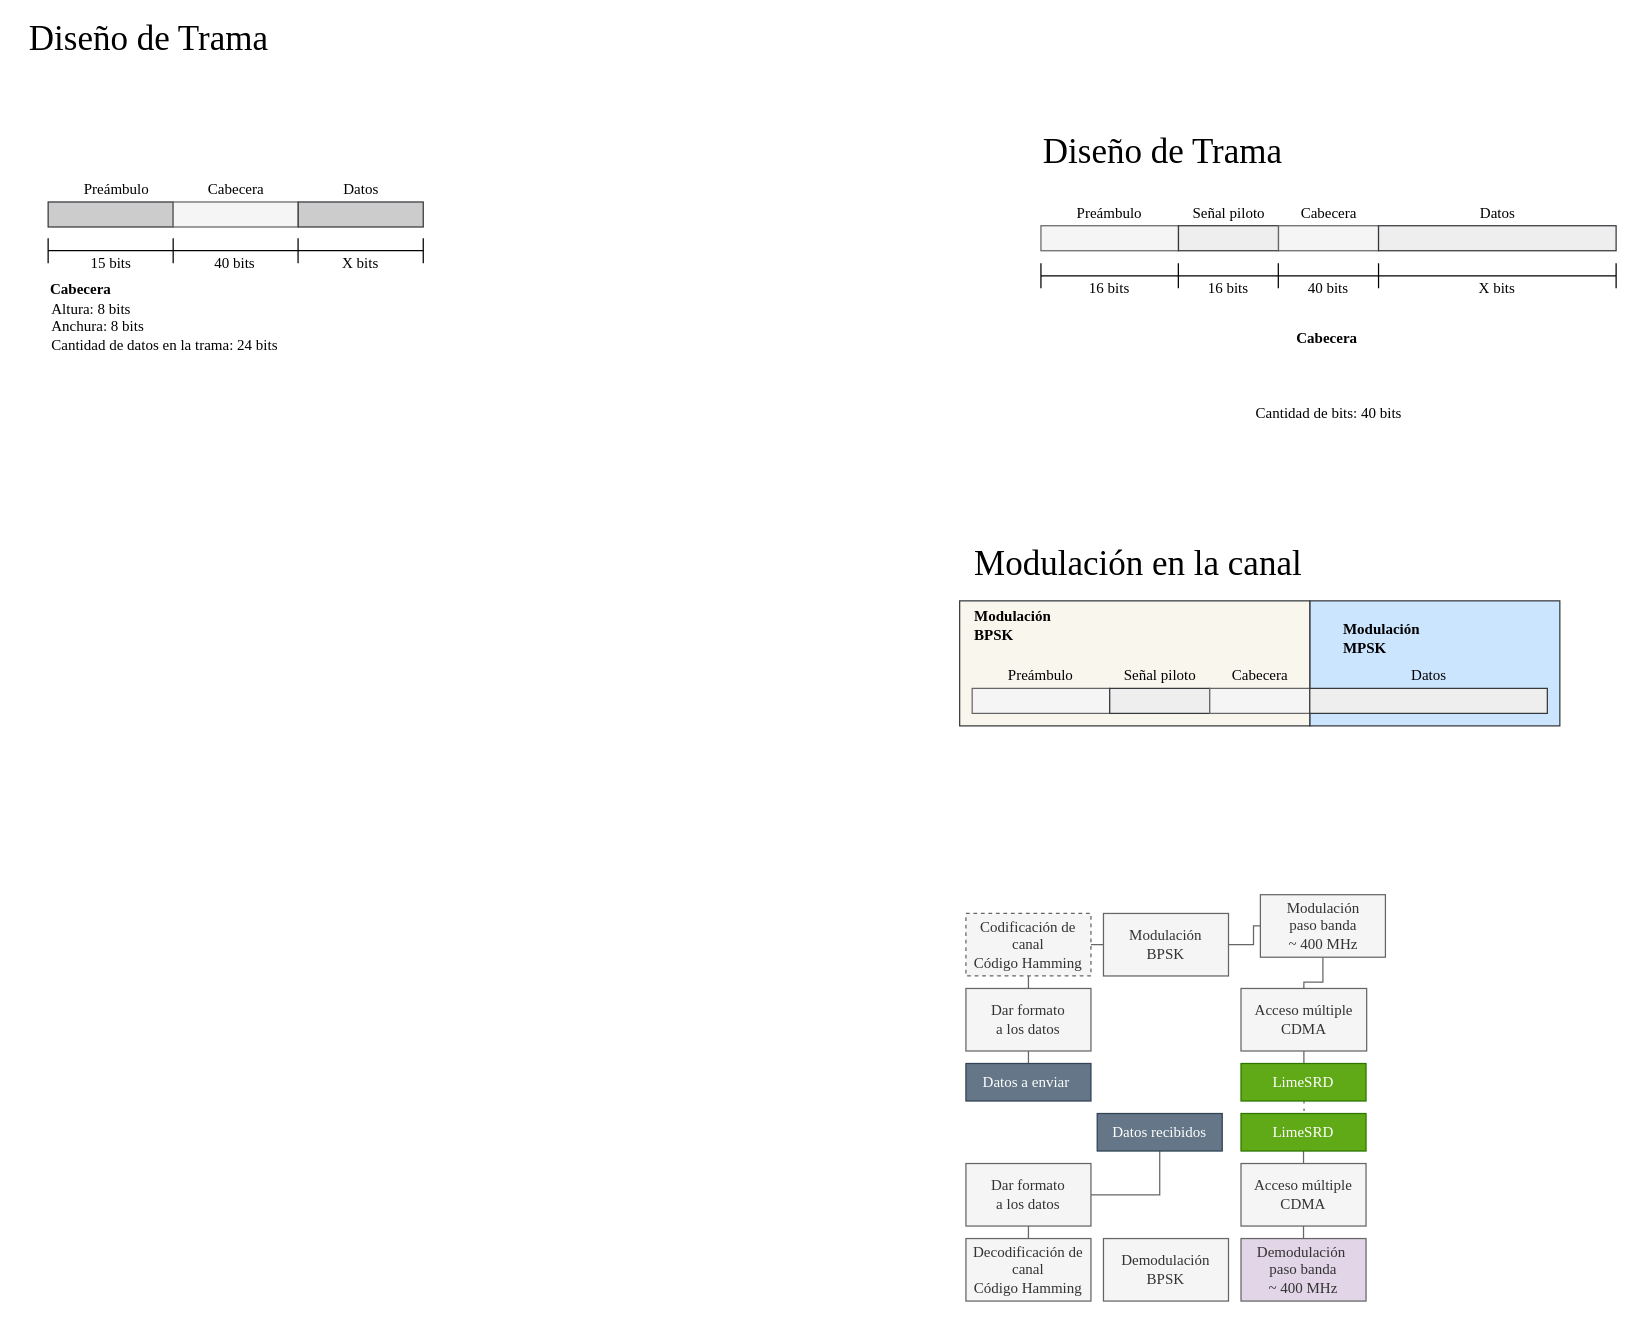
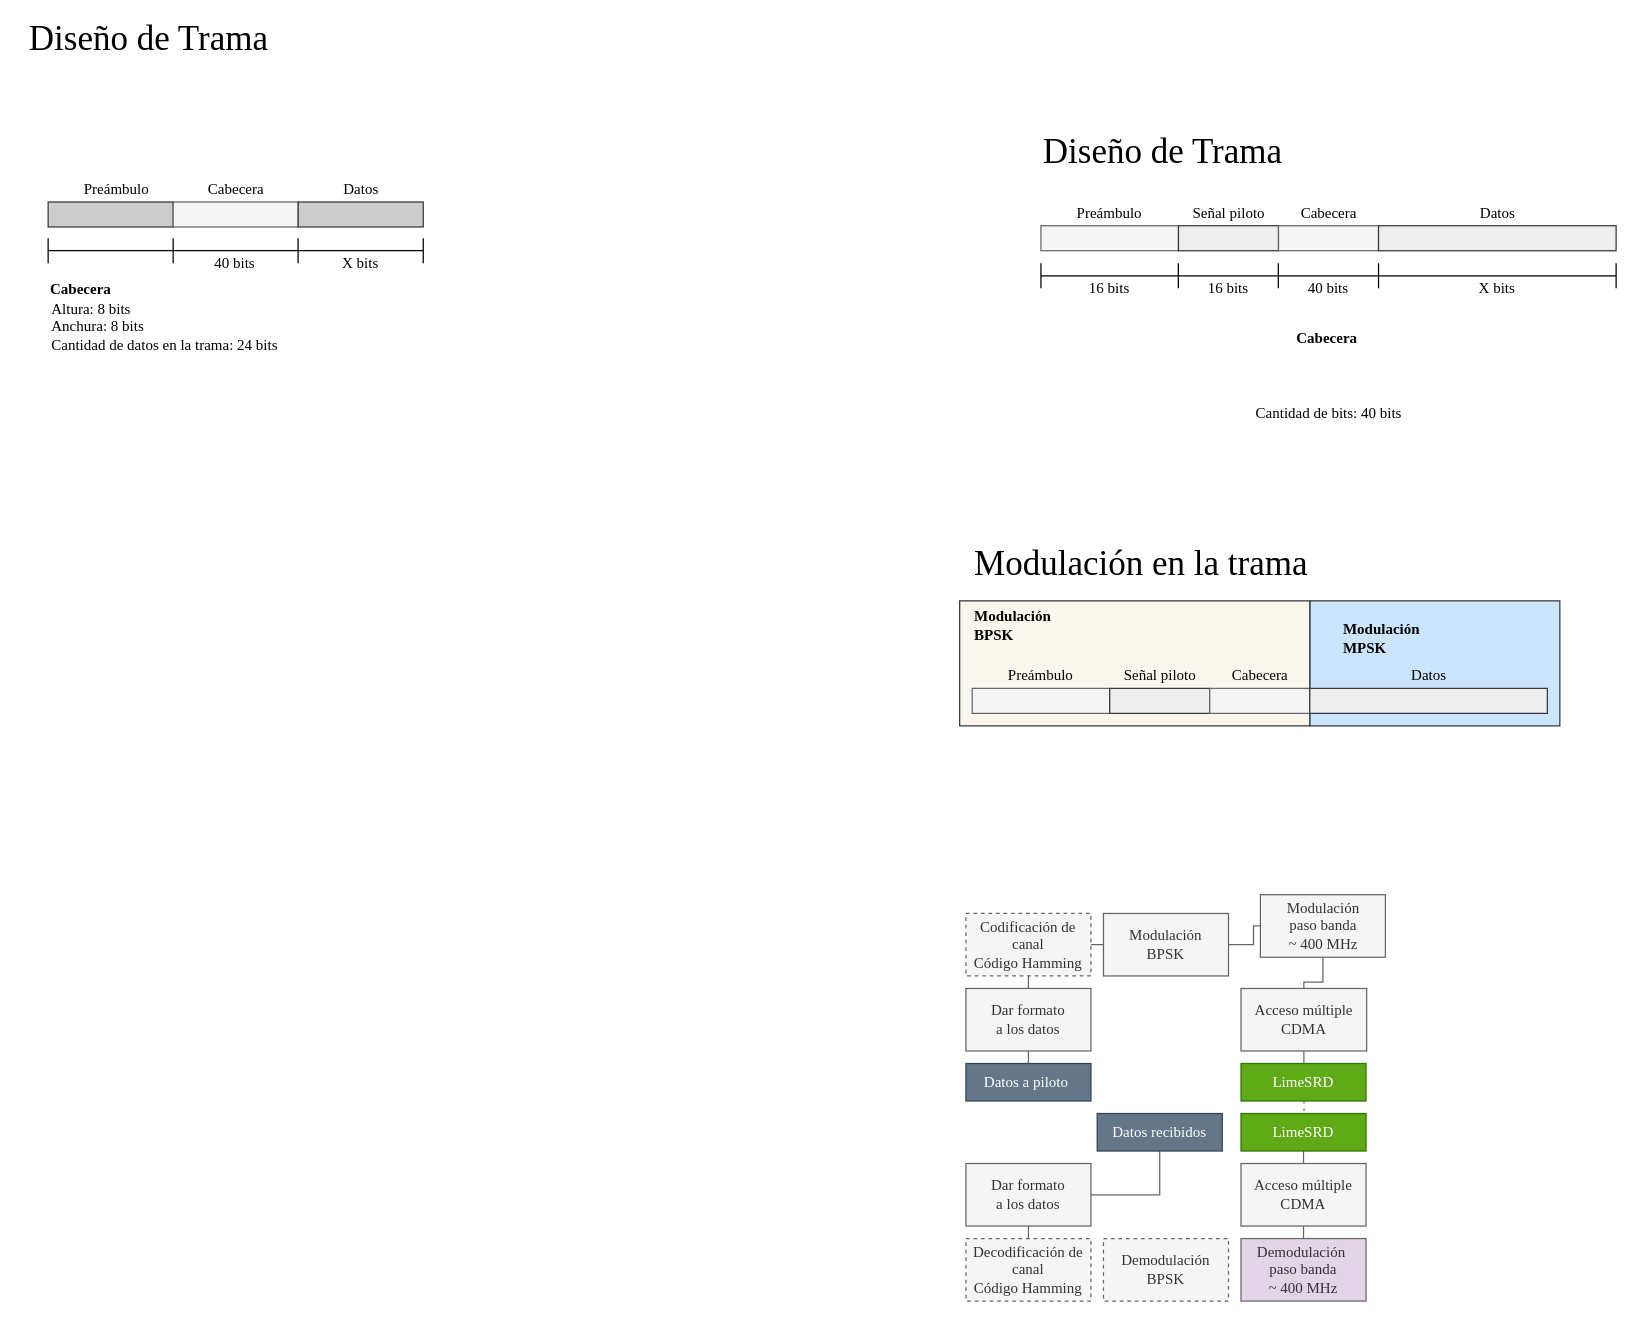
node "15 bits": removed
node "Modulación en la canal": label "Modulación en la canal" -> "Modulación en la trama"
node "Datos a enviar": label "Datos a enviar" -> "Datos a piloto"
node "Decodificación de canal Código Hamming": style solid -> dashed
node "Demodulación BPSK": style solid -> dashed
